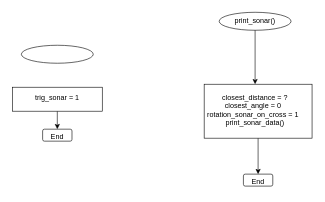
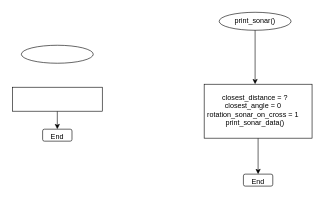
node "trig_sonar = 1": removed
